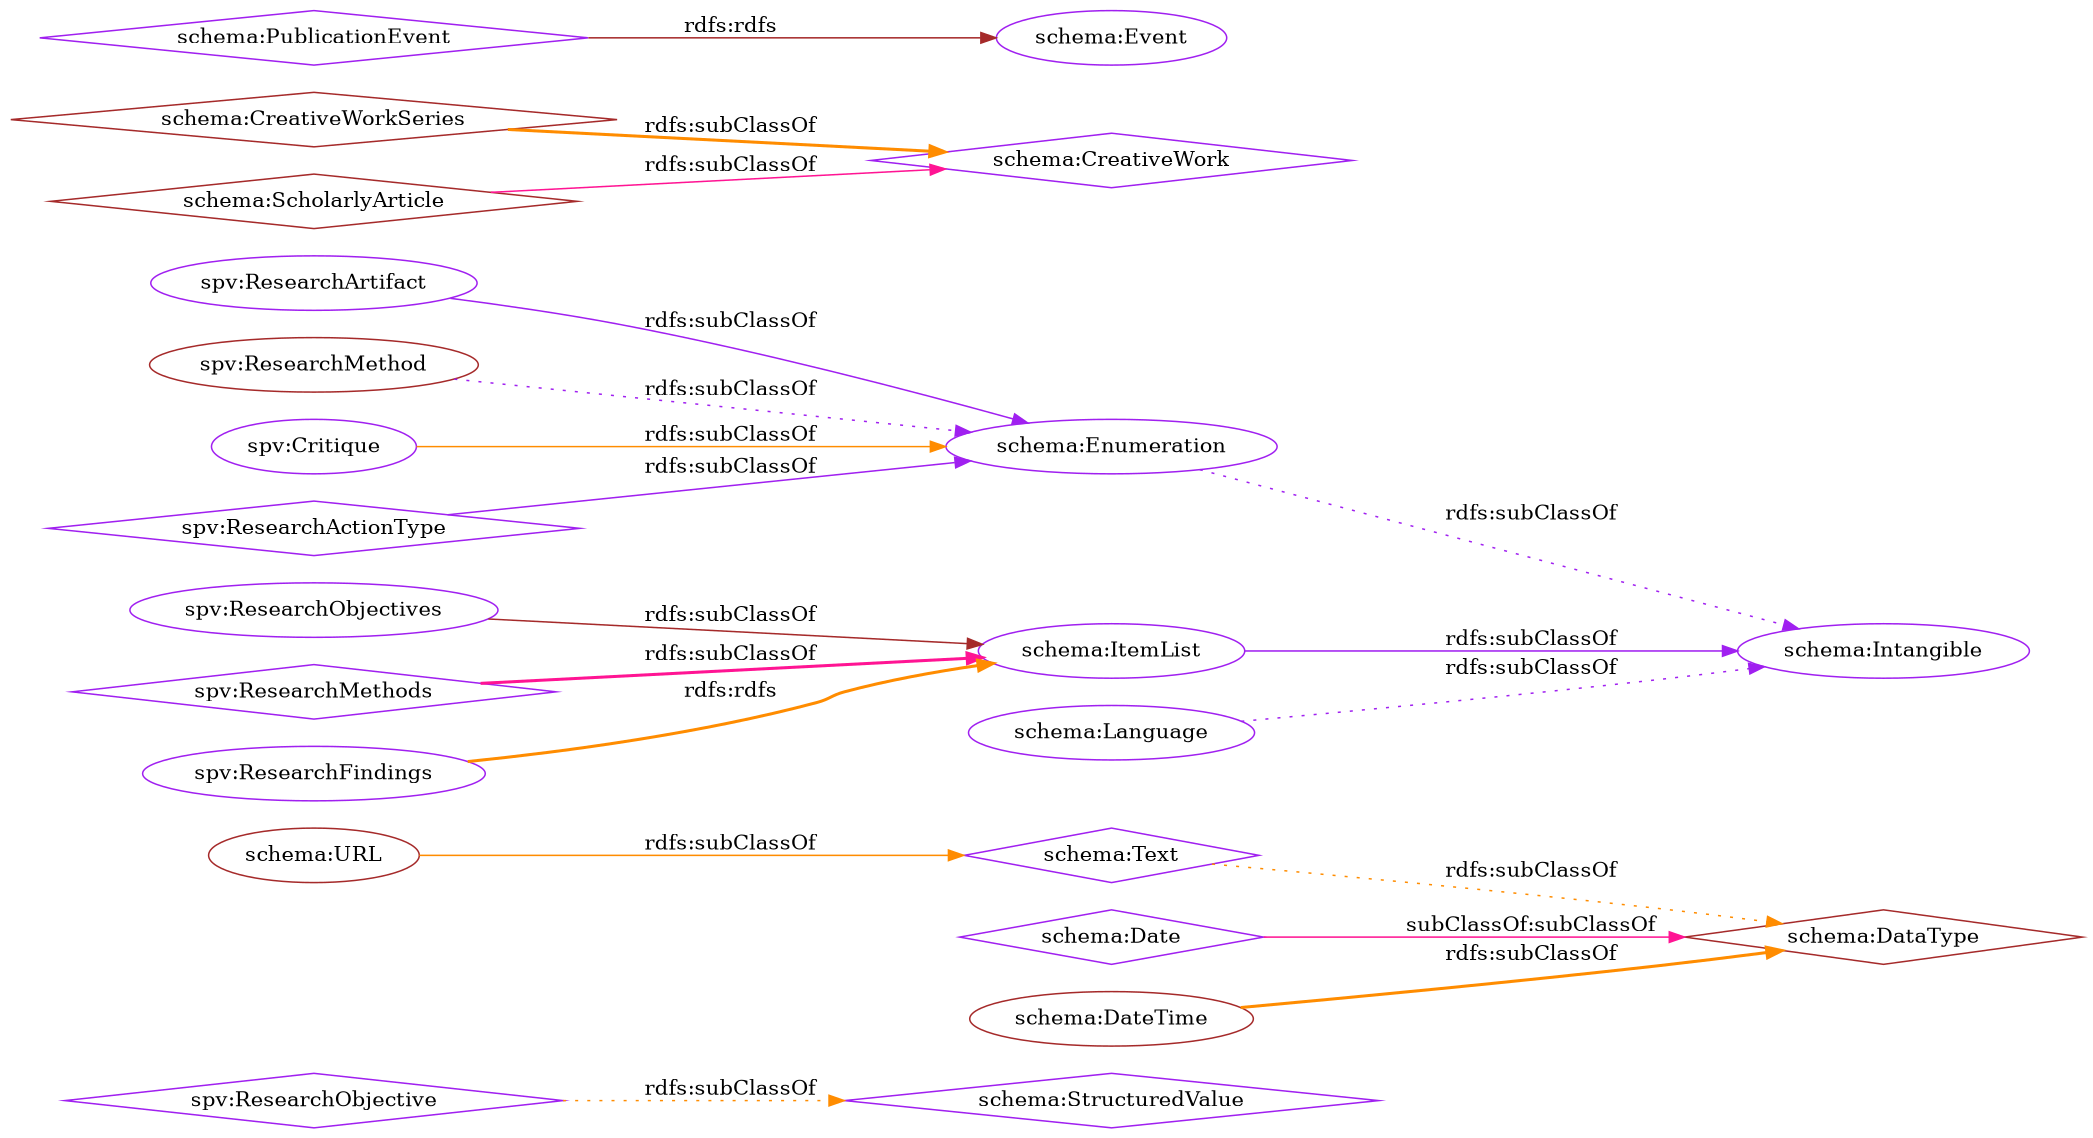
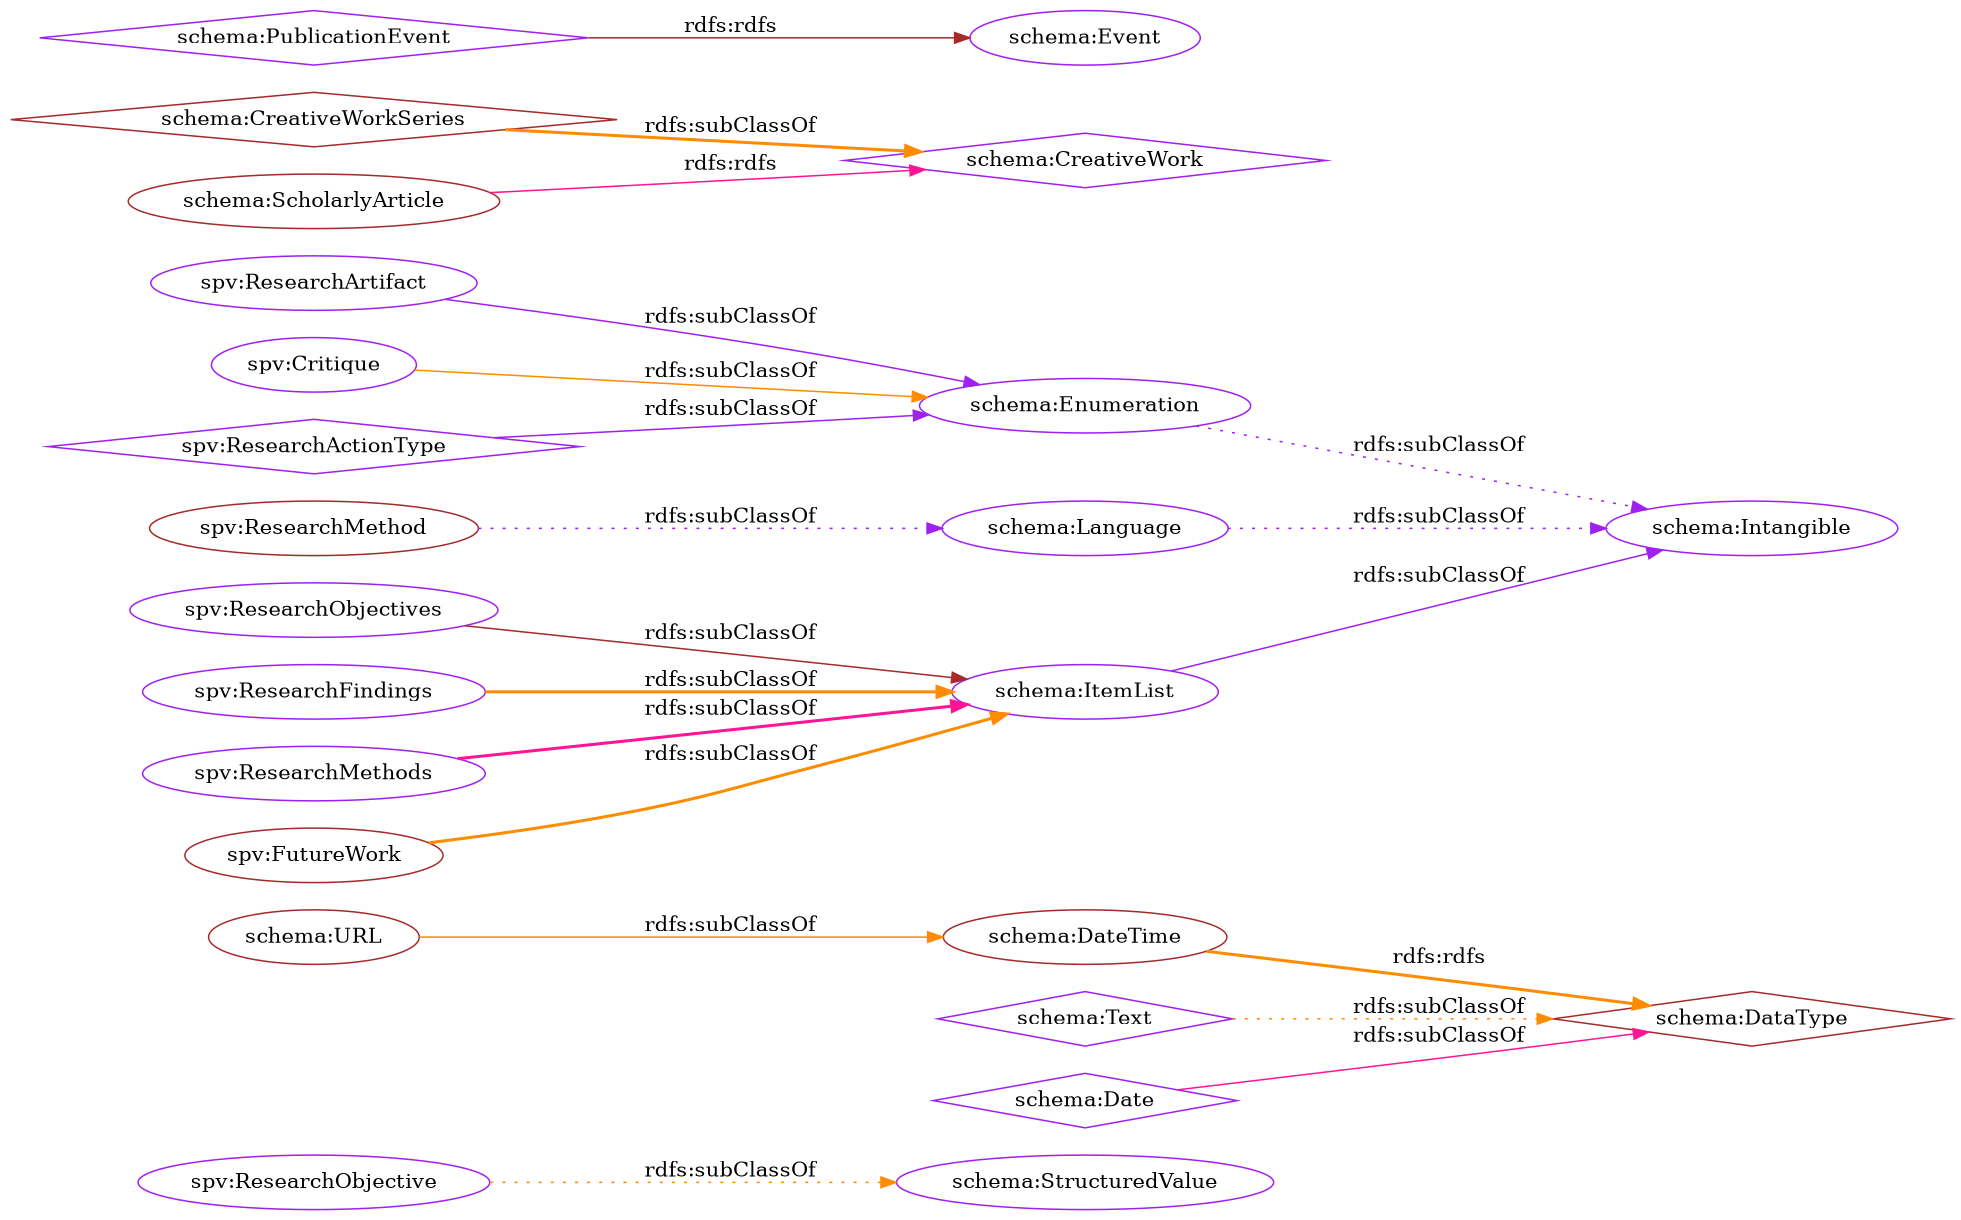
edge "schema:ScholarlyArticle" -> "schema:CreativeWork": label "rdfs:subClassOf" -> "rdfs:rdfs"
node "schema:ScholarlyArticle": shape diamond -> ellipse
edge "spv:ResearchMethod" -> "schema:Enumeration": now "spv:ResearchMethod" -> "schema:Language"
edge "spv:ResearchFindings" -> "schema:ItemList": label "rdfs:rdfs" -> "rdfs:subClassOf"
node "spv:ResearchMethods": shape diamond -> ellipse
node "spv:FutureWork": added
edge "schema:URL" -> "schema:Text": now "schema:URL" -> "schema:DateTime"
edge "schema:Date" -> "schema:DataType": label "subClassOf:subClassOf" -> "rdfs:subClassOf"
edge "schema:DateTime" -> "schema:DataType": label "rdfs:subClassOf" -> "rdfs:rdfs"
node "spv:ResearchObjective": shape diamond -> ellipse
node "schema:StructuredValue": shape diamond -> ellipse
